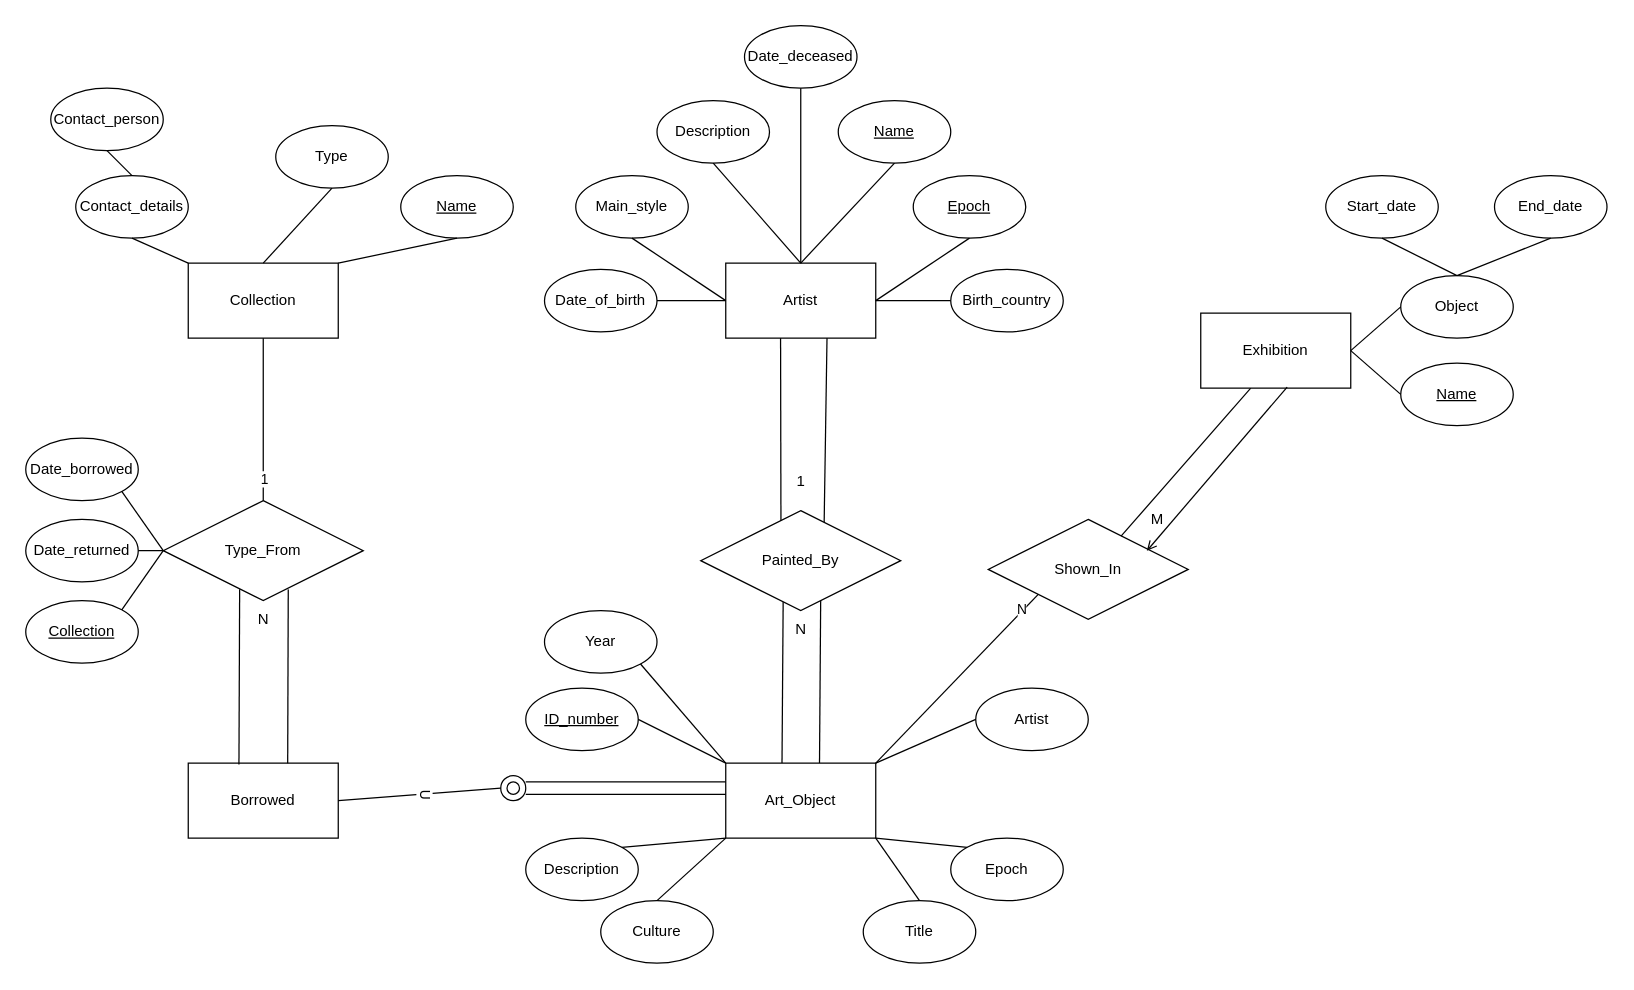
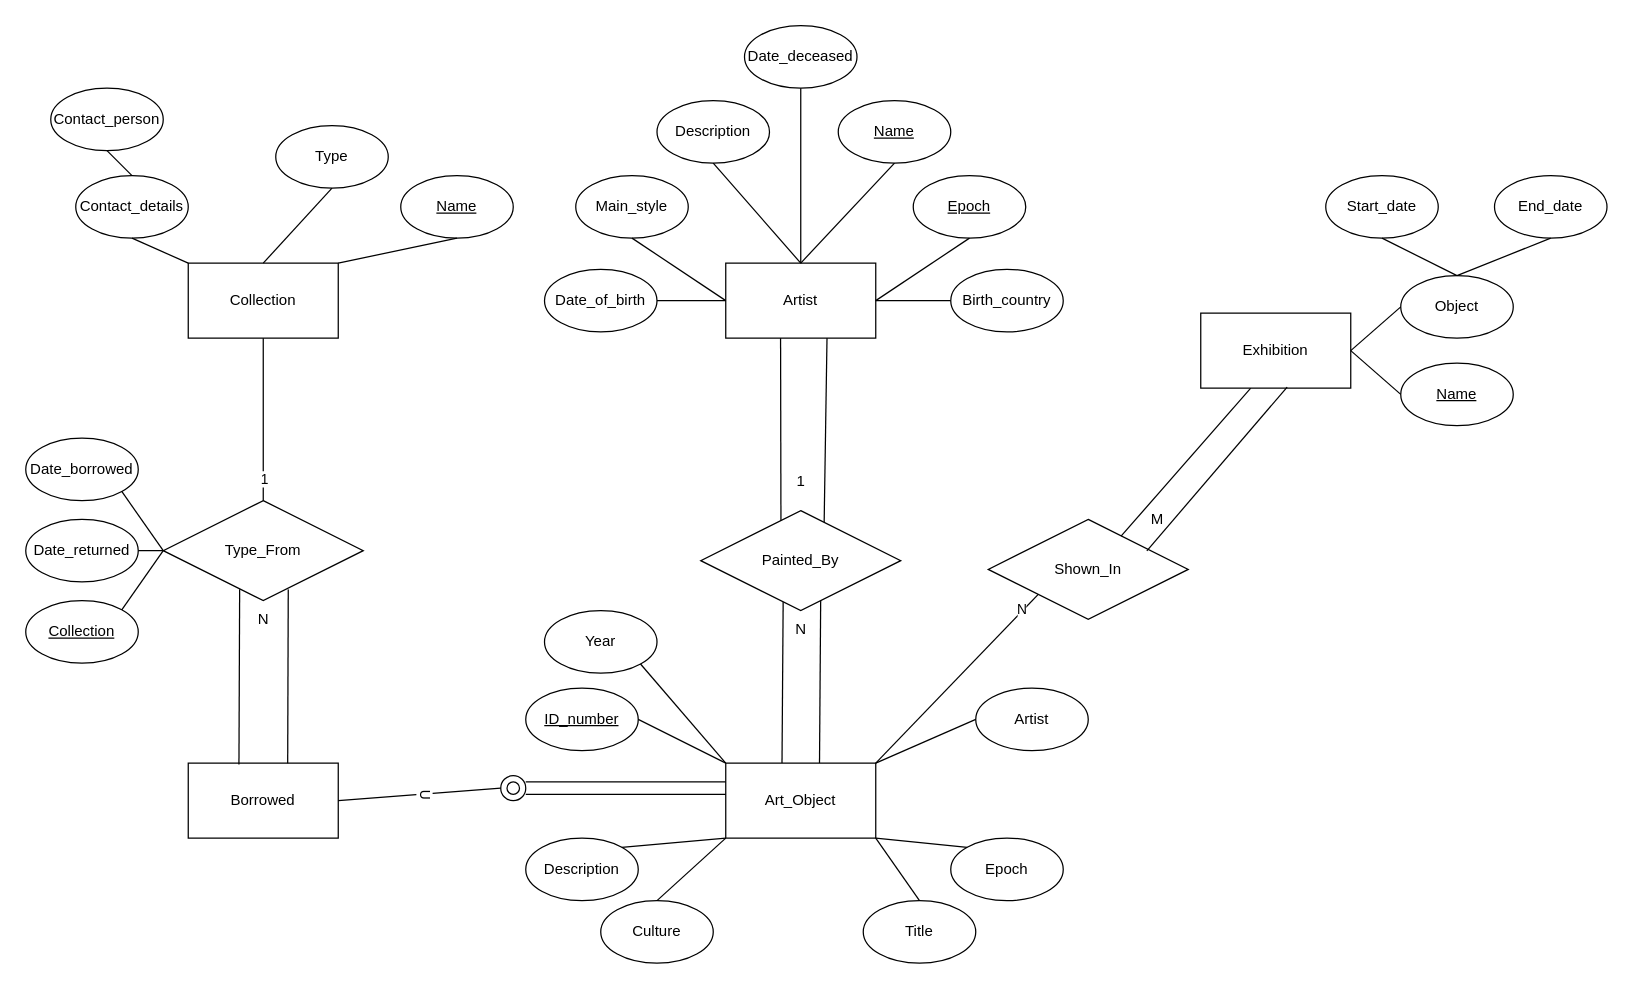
edge "Exhibition" -> "Shown_In": arrowhead open -> none
